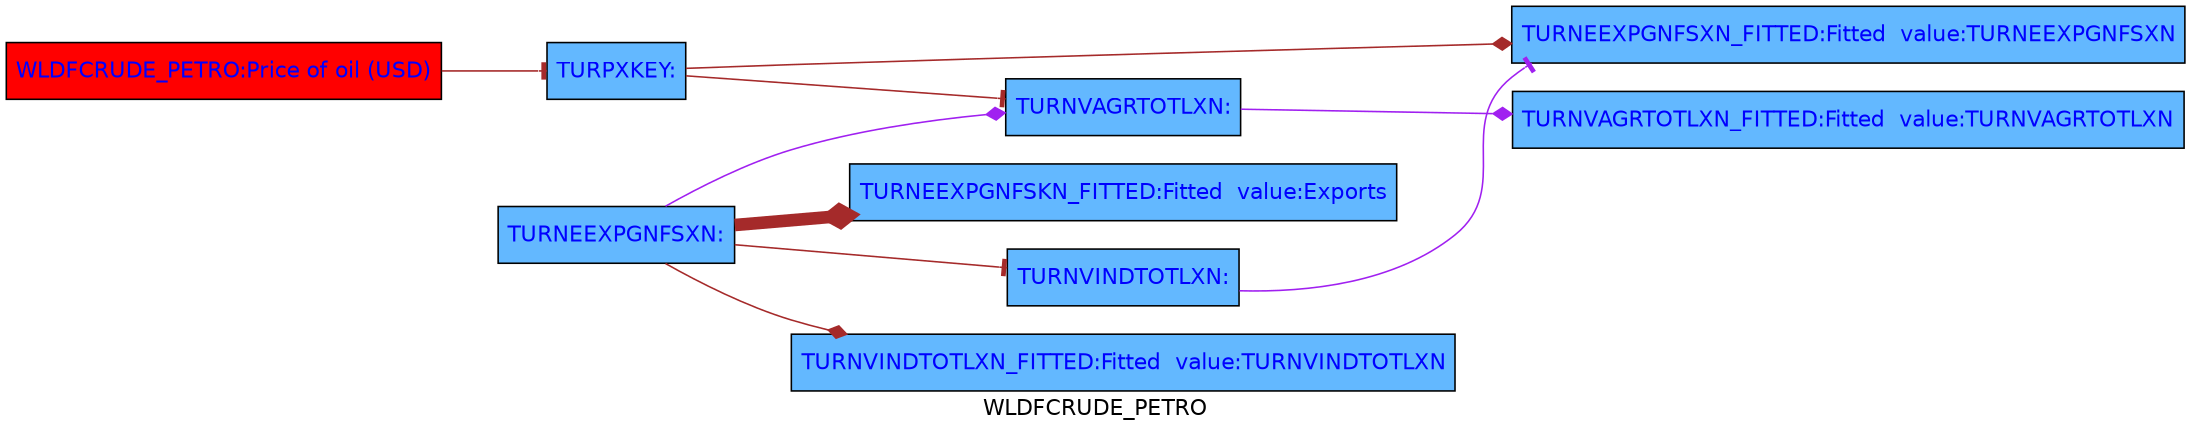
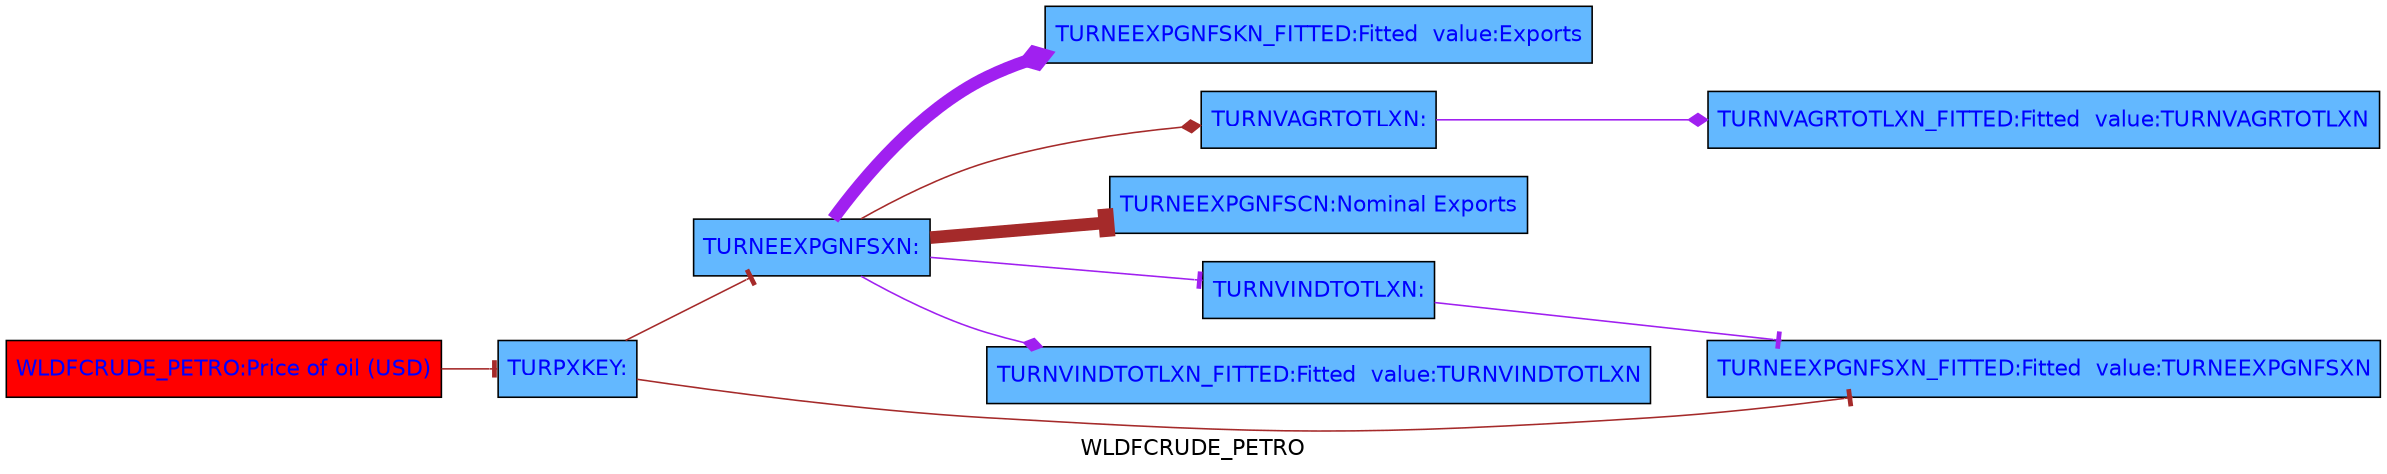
edge "TURPXKEY:" -> "TURNEEXPGNFSXN_FITTED:Fitted  value:TURNEEXPGNFSXN": arrowhead diamond -> tee
edge "TURPXKEY:" -> "TURNVAGRTOTLXN:": now "TURPXKEY:" -> "TURNEEXPGNFSXN:"
edge "TURNEEXPGNFSXN:" -> "TURNVAGRTOTLXN:": color purple -> brown
node "TURNEEXPGNFSCN:Nominal Exports": added
edge "TURNEEXPGNFSXN:" -> "TURNEEXPGNFSKN_FITTED:Fitted  value:Exports": color brown -> purple
edge "TURNEEXPGNFSXN:" -> "TURNVINDTOTLXN:": color brown -> purple
edge "TURNEEXPGNFSXN:" -> "TURNVINDTOTLXN_FITTED:Fitted  value:TURNVINDTOTLXN": color brown -> purple
